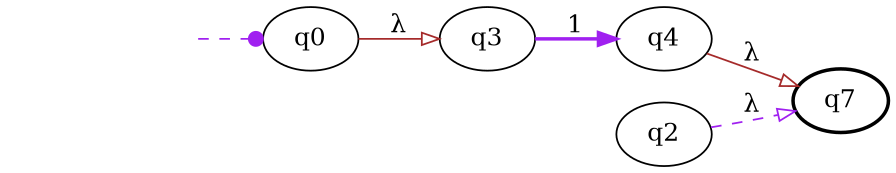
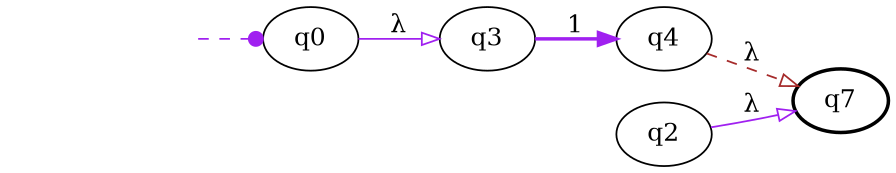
edge "q0" -> "q3": color brown -> purple
edge "q4" -> "q7": style solid -> dashed
edge "q2" -> "q7": style dashed -> solid
